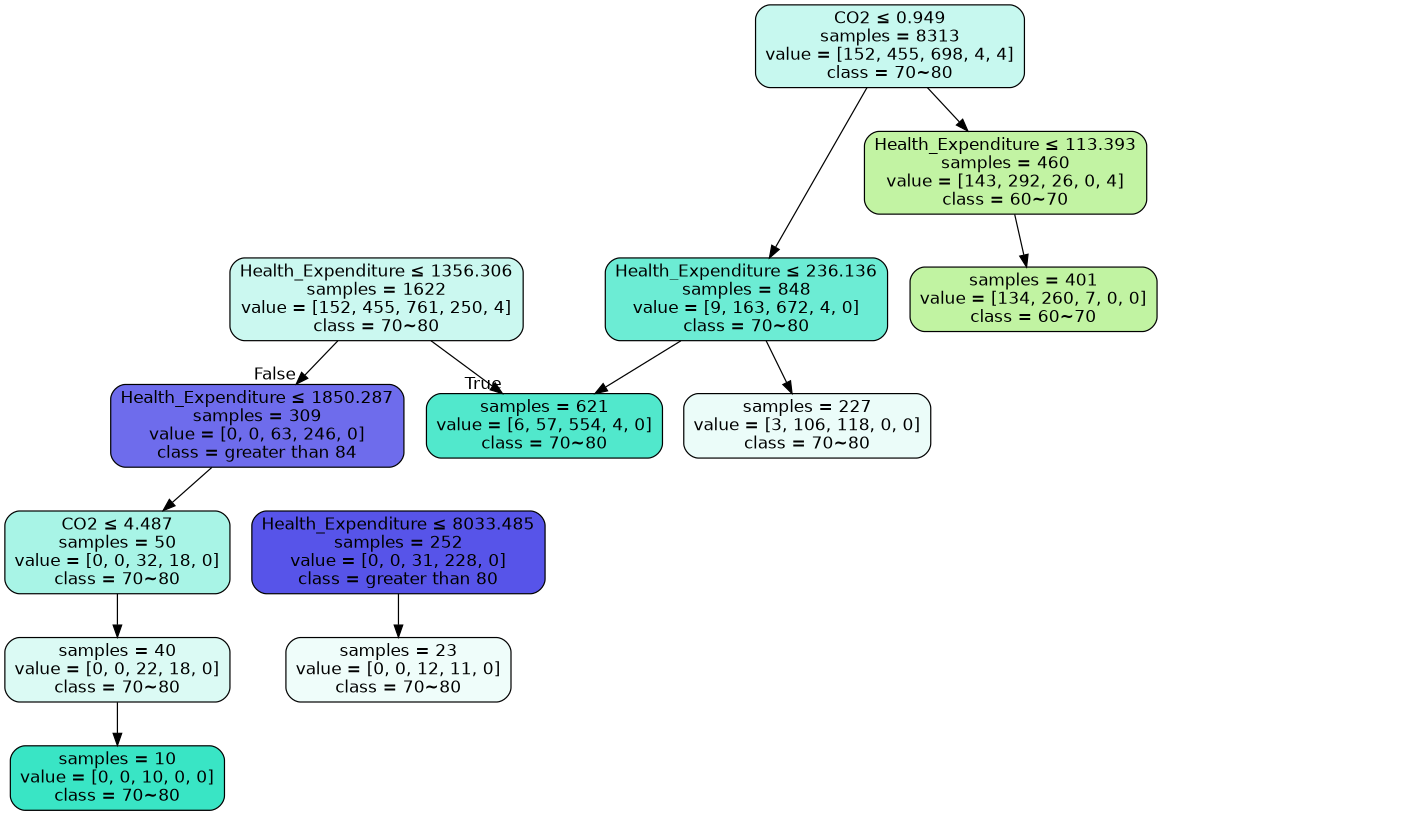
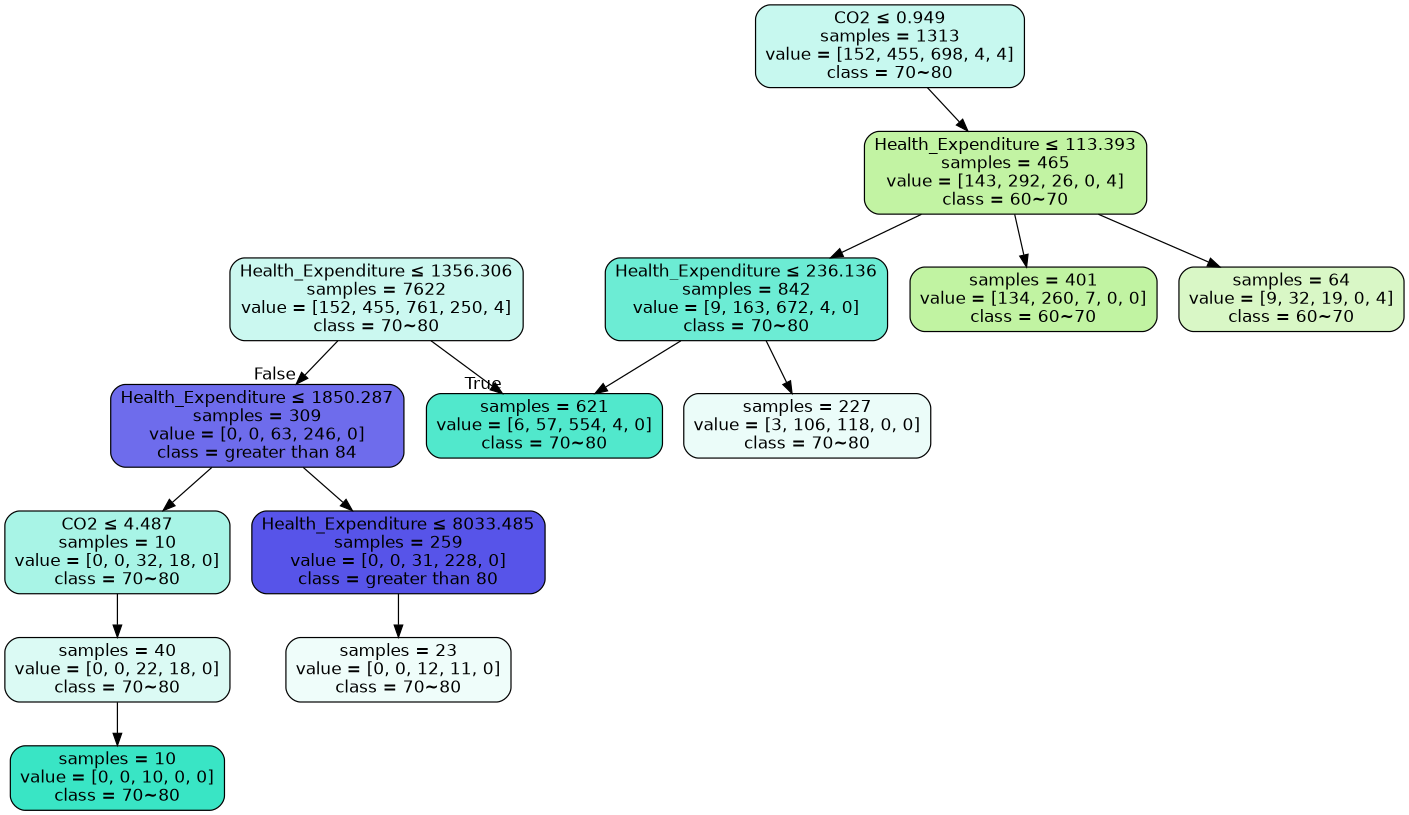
node "CO2 ≤ 0.949": text "samples = 8313" -> "samples = 1313"
node "Health_Expenditure ≤ 113.393": text "samples = 460" -> "samples = 465"
edge "CO2 ≤ 0.949" -> "Health_Expenditure ≤ 236.136": now "Health_Expenditure ≤ 113.393" -> "Health_Expenditure ≤ 236.136"
node "Health_Expenditure ≤ 1356.306": text "samples = 1622" -> "samples = 7622"
node "Health_Expenditure ≤ 236.136": text "samples = 848" -> "samples = 842"
node "samples = 64": added
edge "Health_Expenditure ≤ 1850.287" -> "Health_Expenditure ≤ 8033.485": added
node "CO2 ≤ 4.487": text "samples = 50" -> "samples = 10"
node "Health_Expenditure ≤ 8033.485": text "samples = 252" -> "samples = 259"
